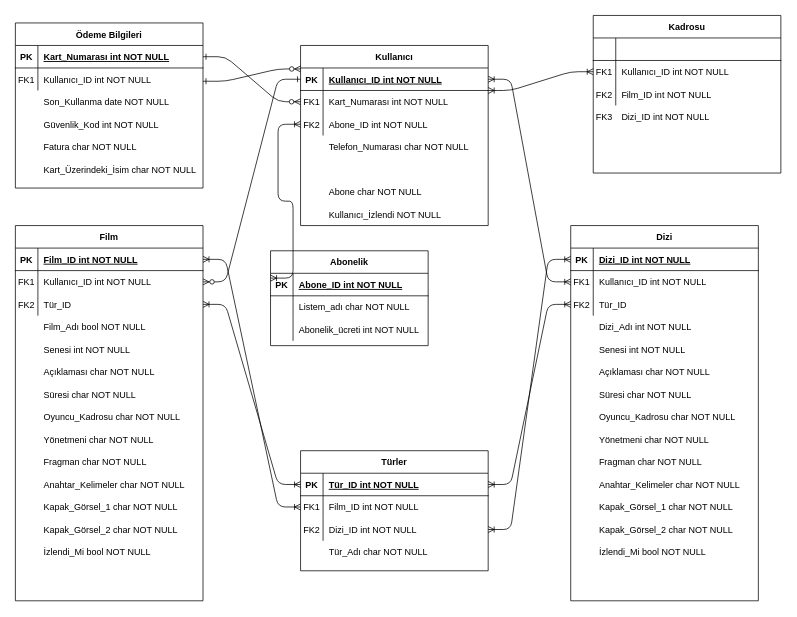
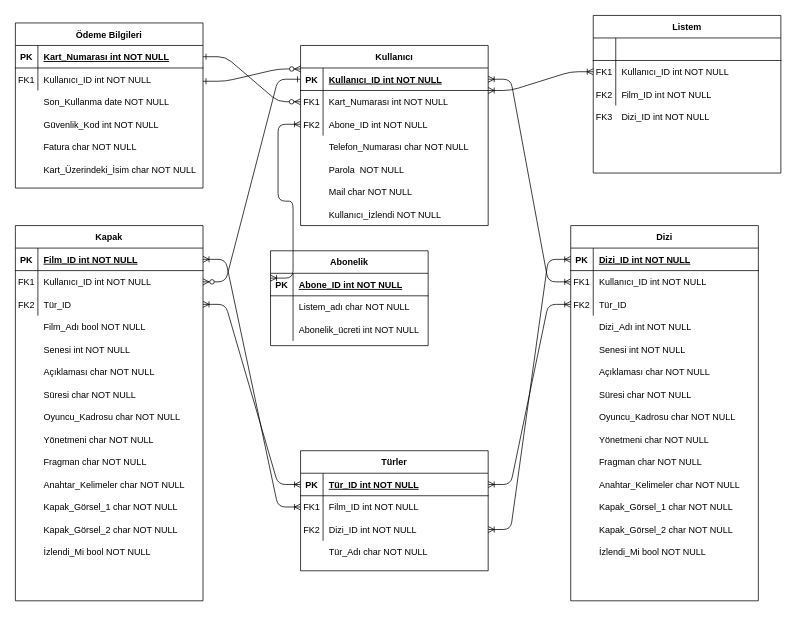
node "Kadrosu": label "Kadrosu" -> "Listem"
node "Parola NOT NULL": added
node "Abone char NOT NULL": label "Abone char NOT NULL" -> "Mail char NOT NULL"
node "Film": label "Film" -> "Kapak"
